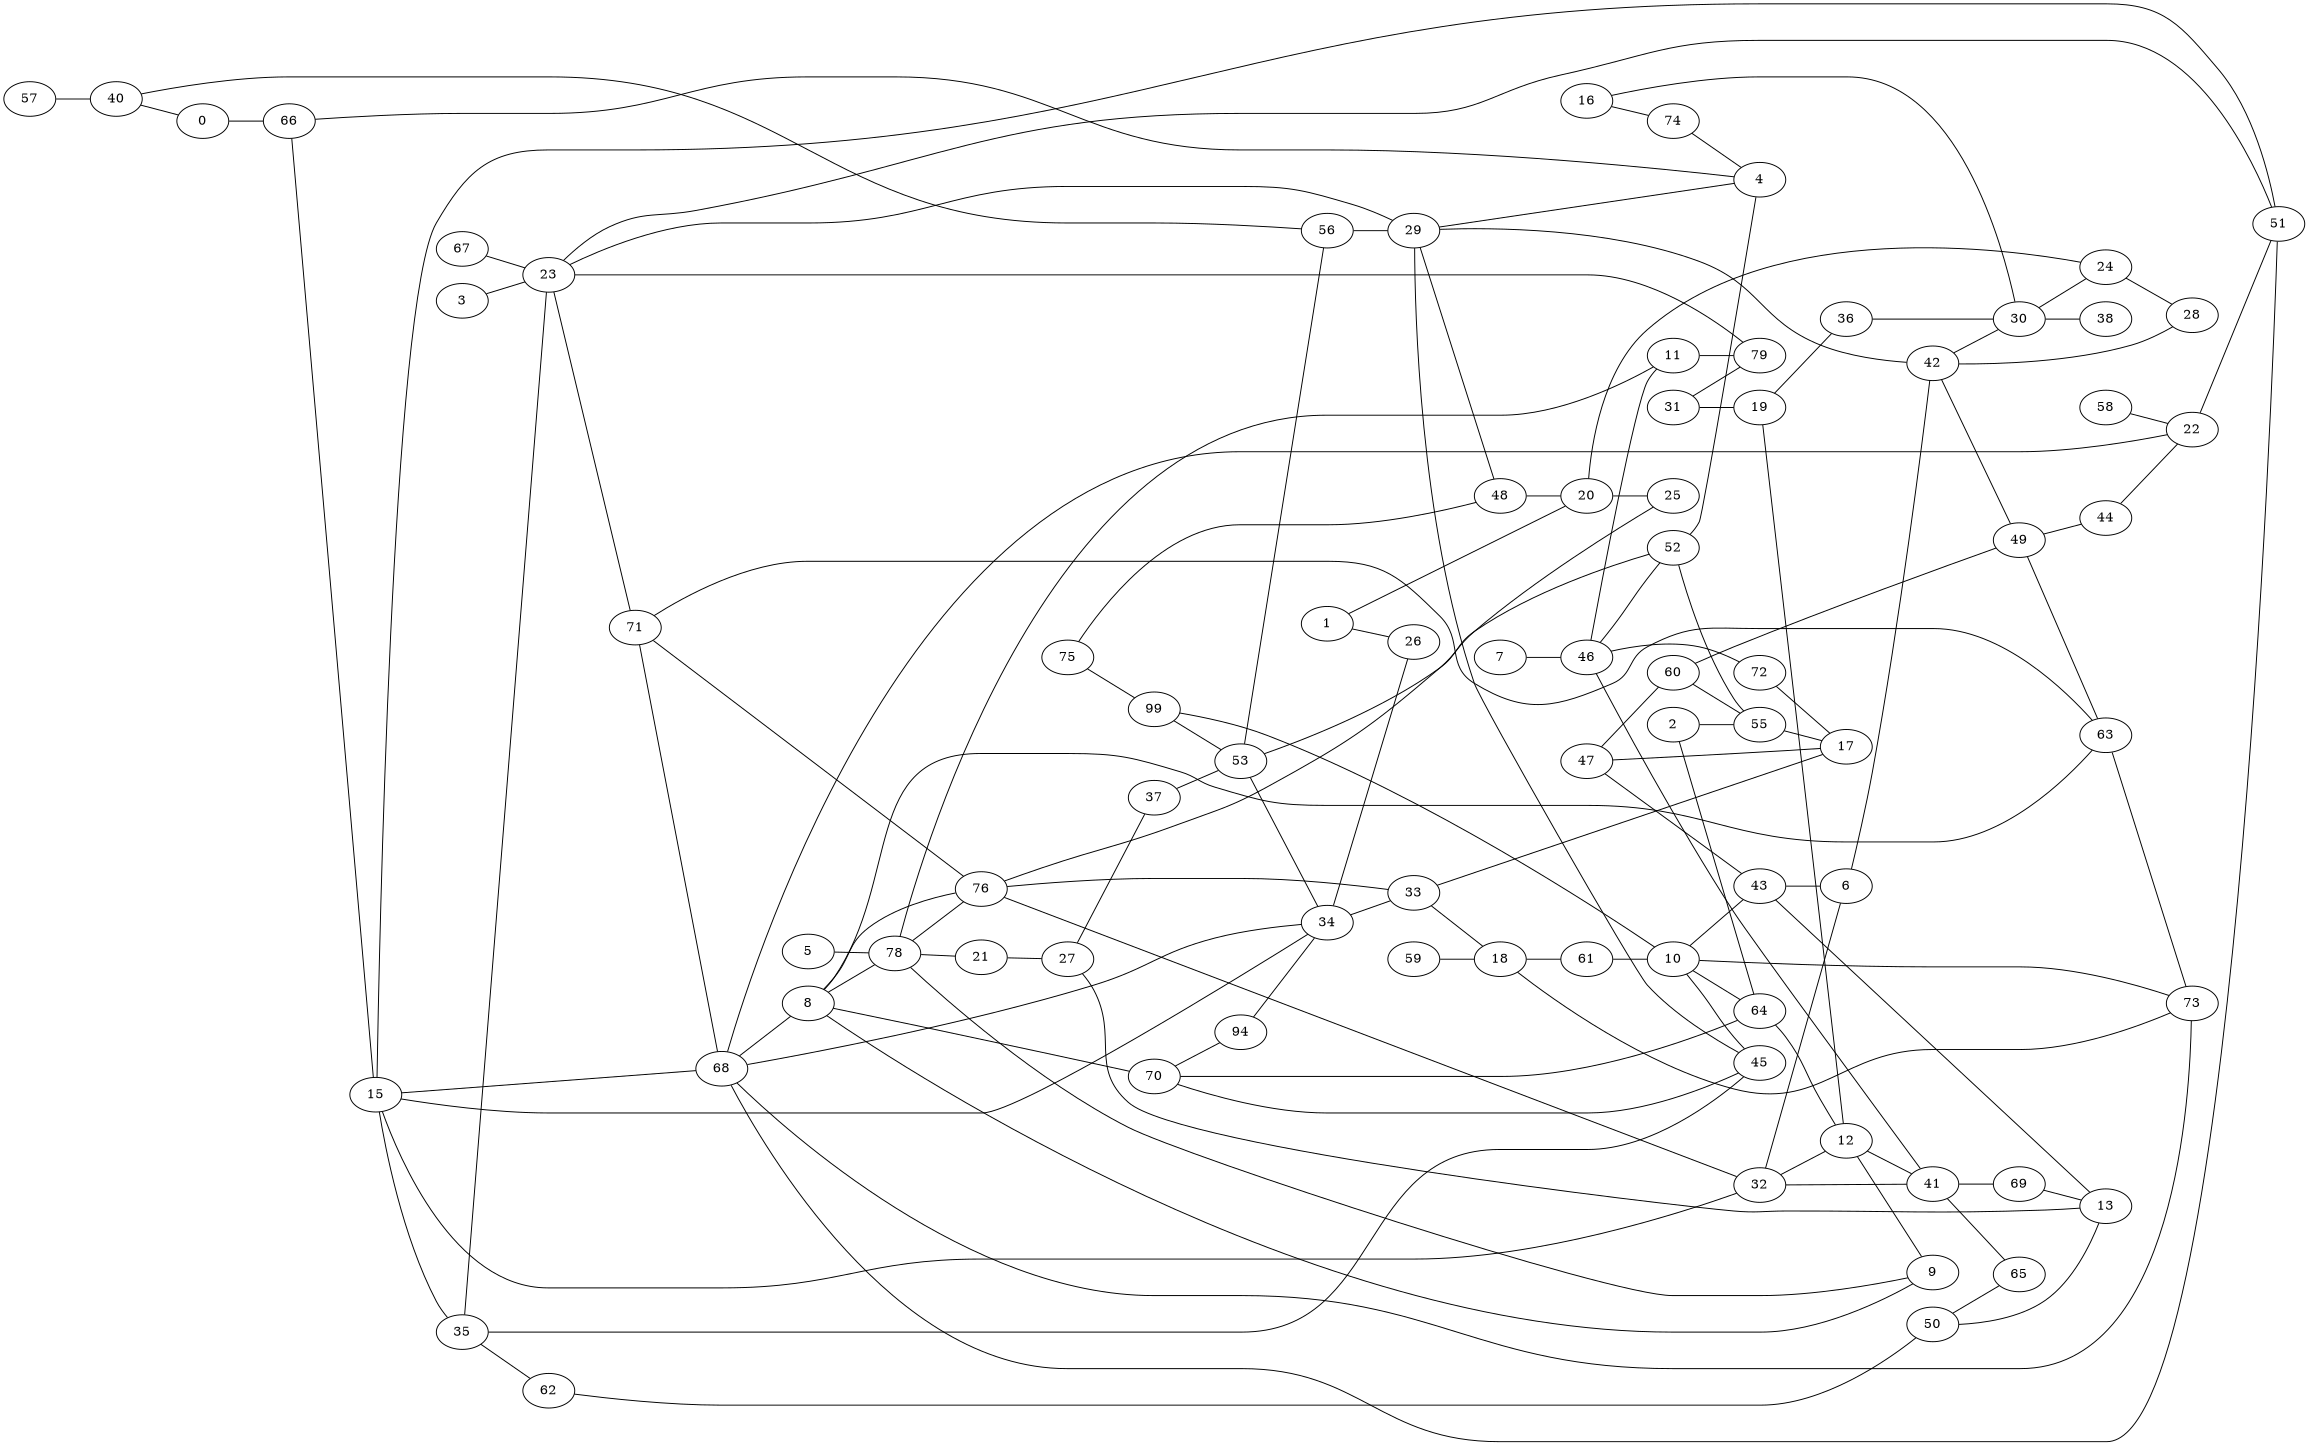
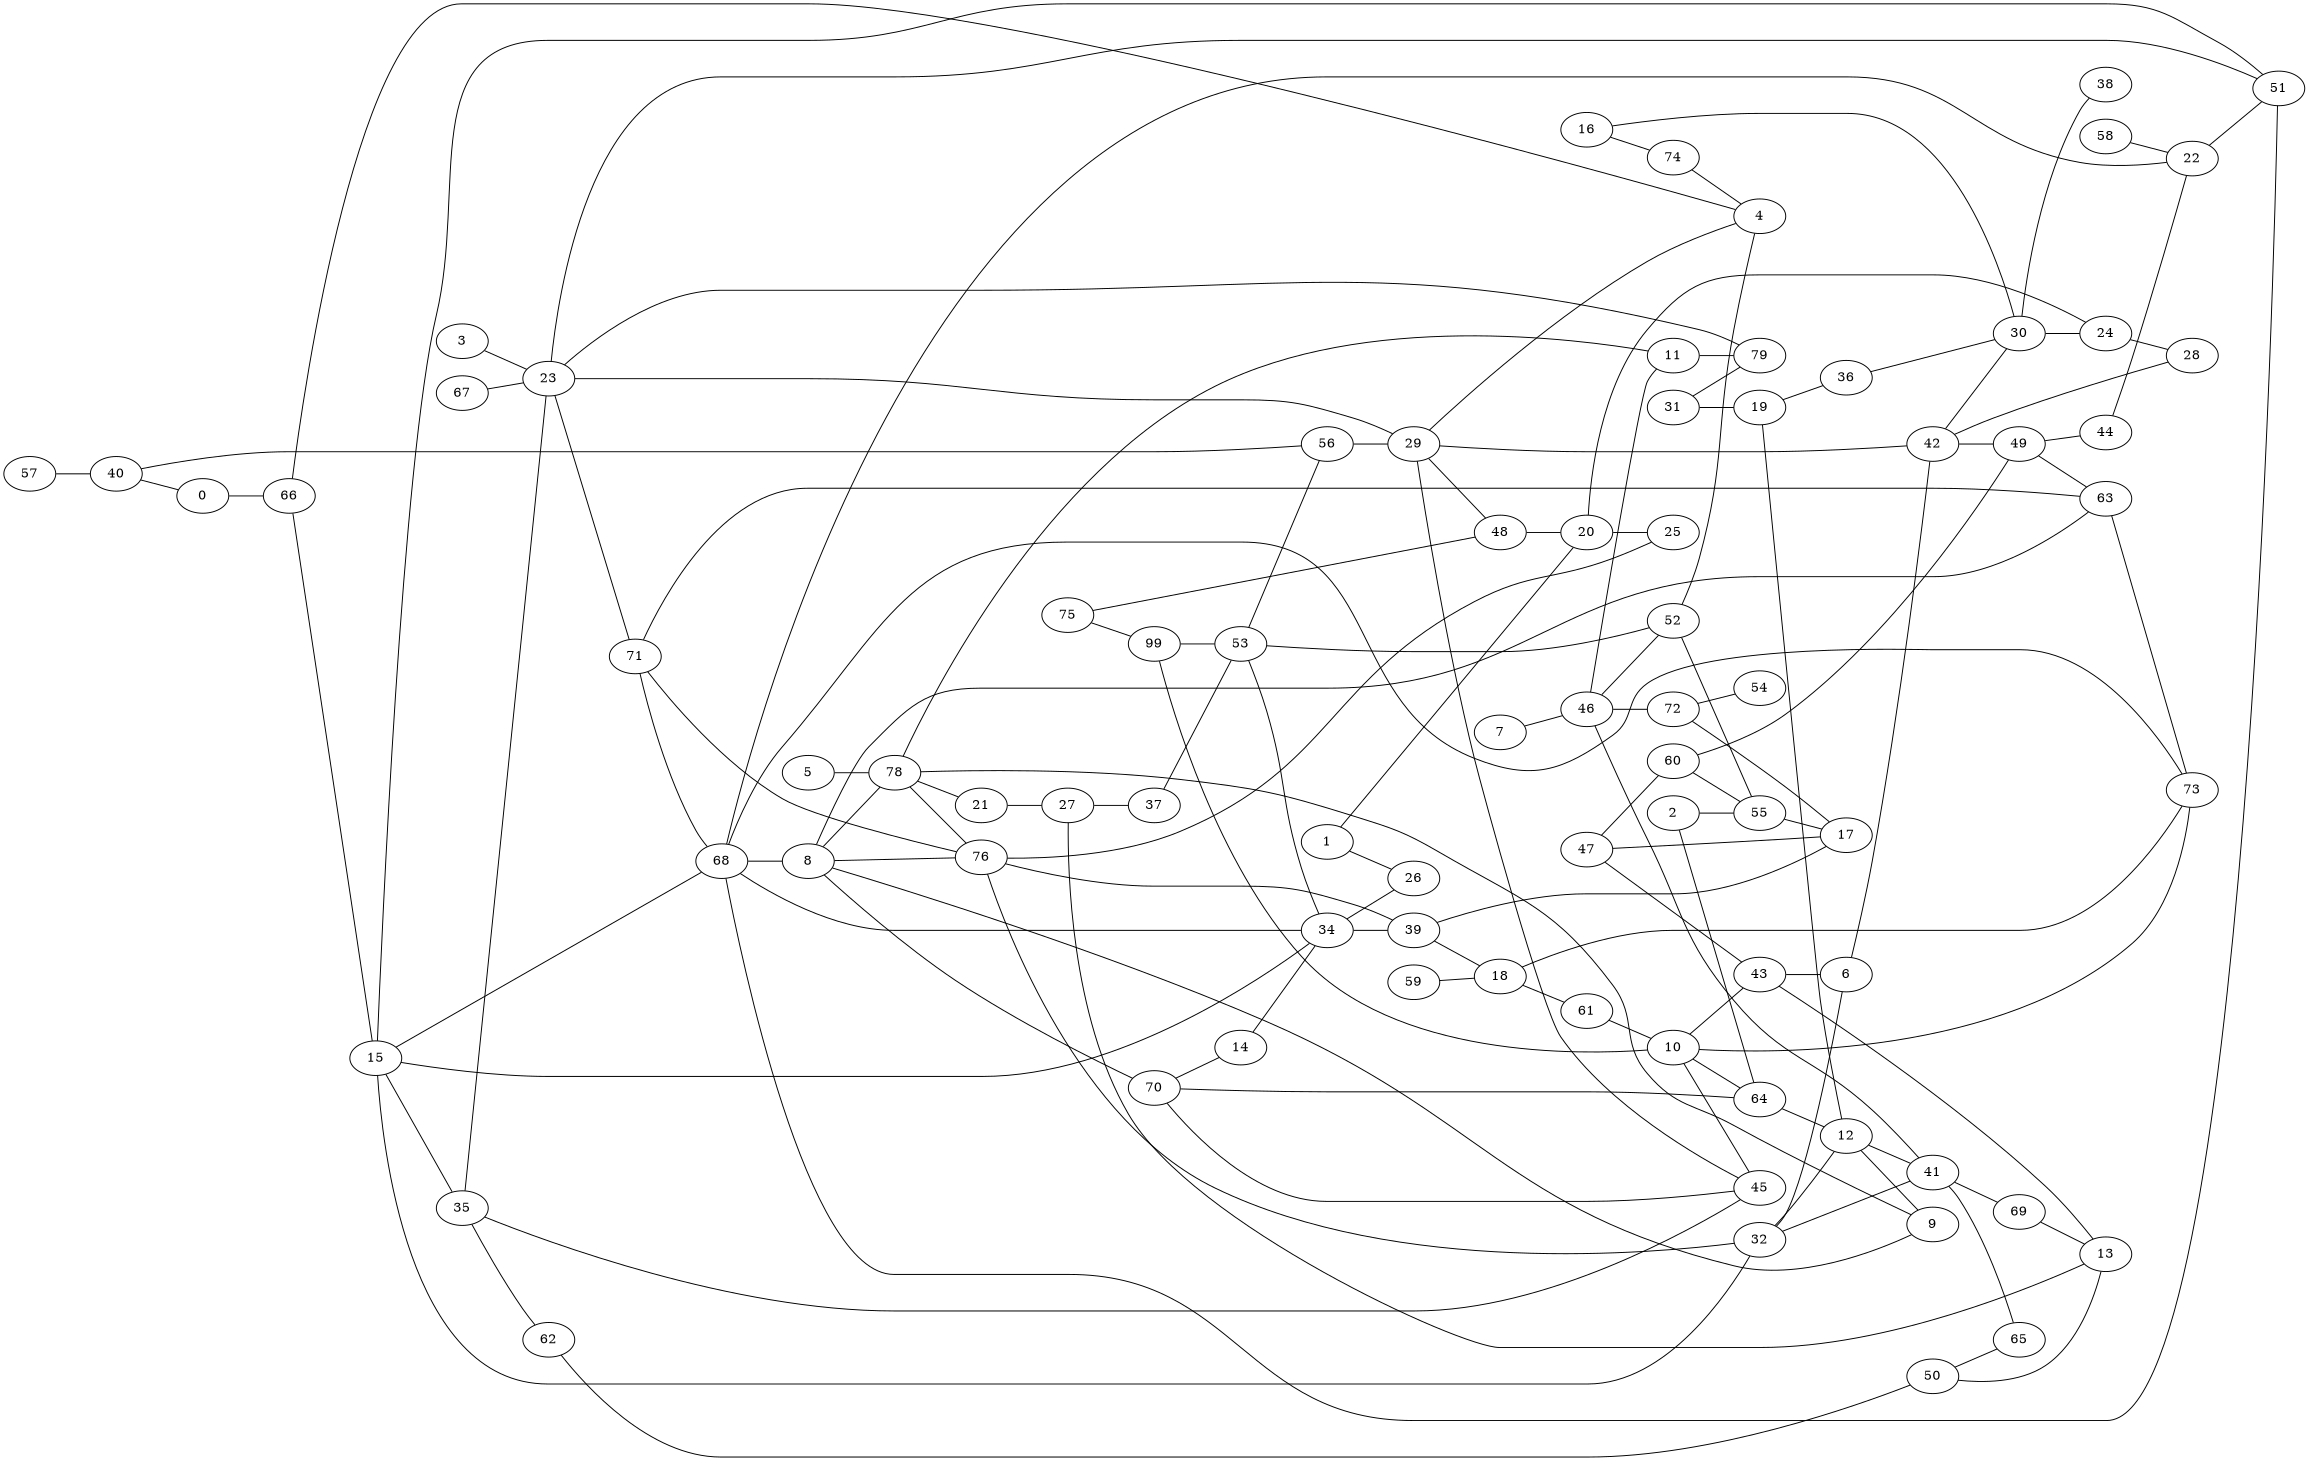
node "54": added
node "33": label "33" -> "39"
node "94": label "94" -> "14"
